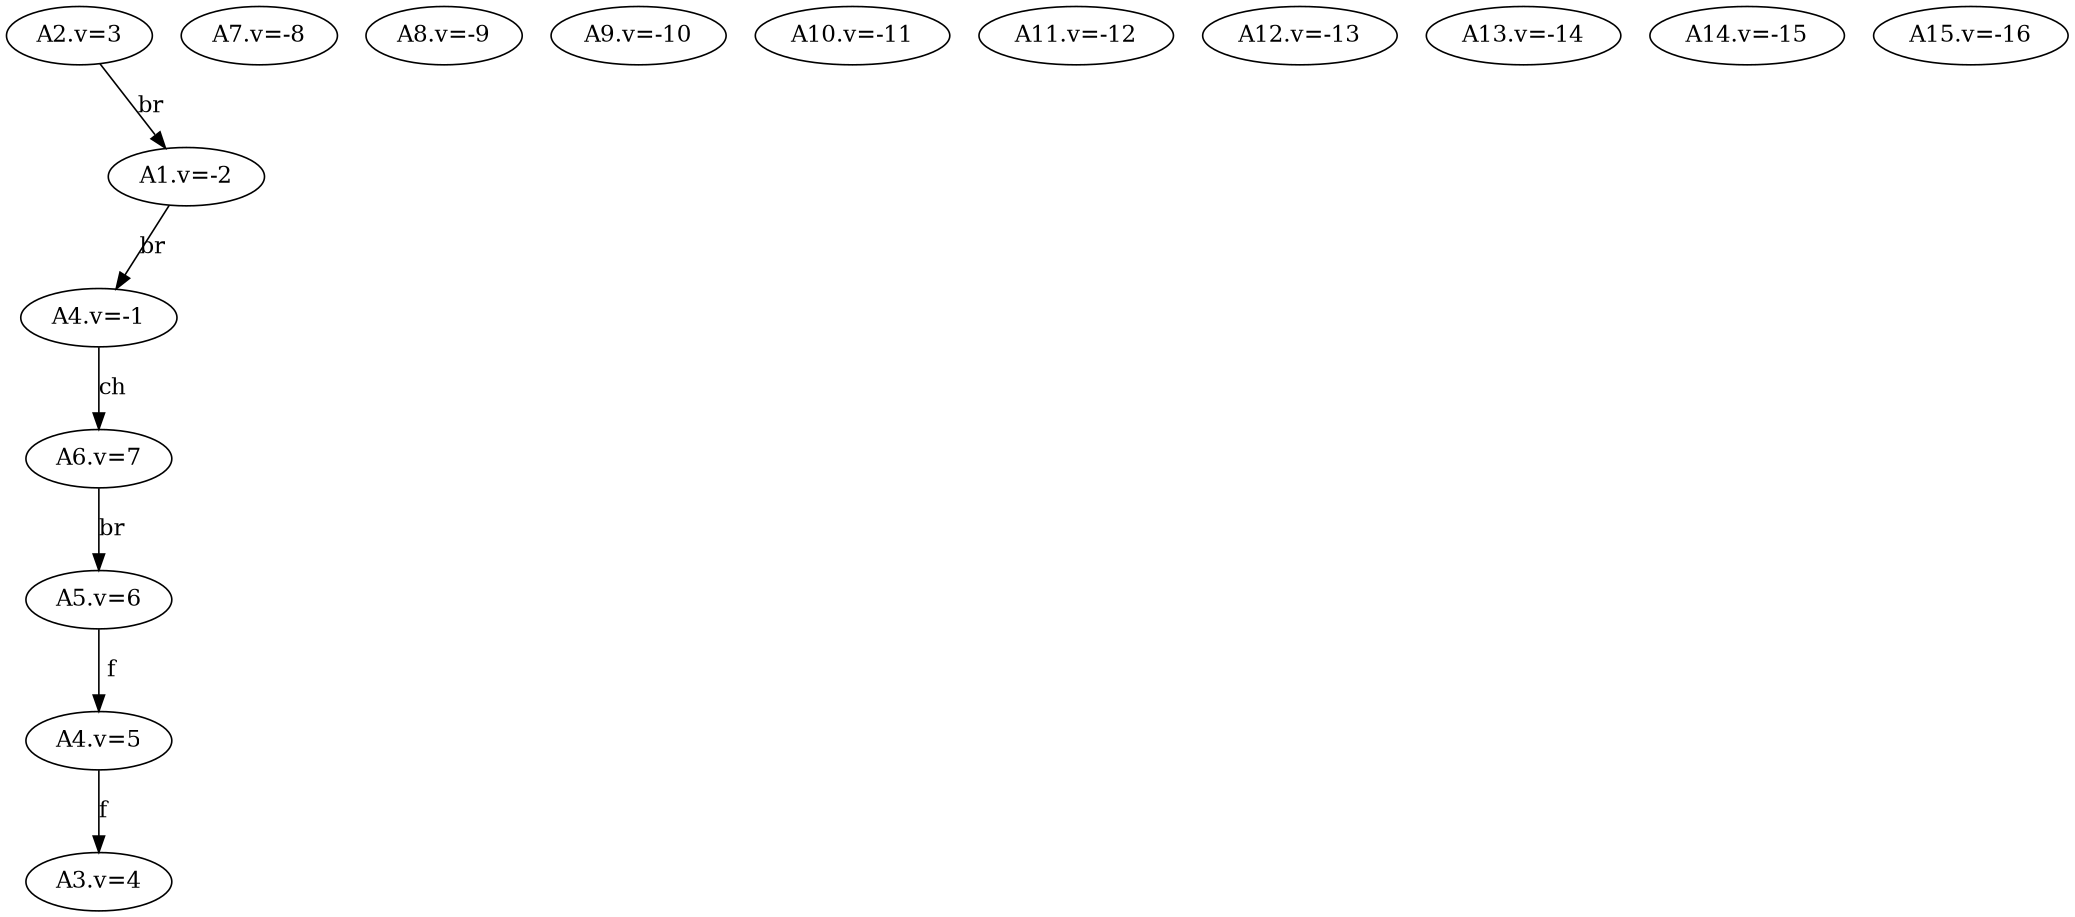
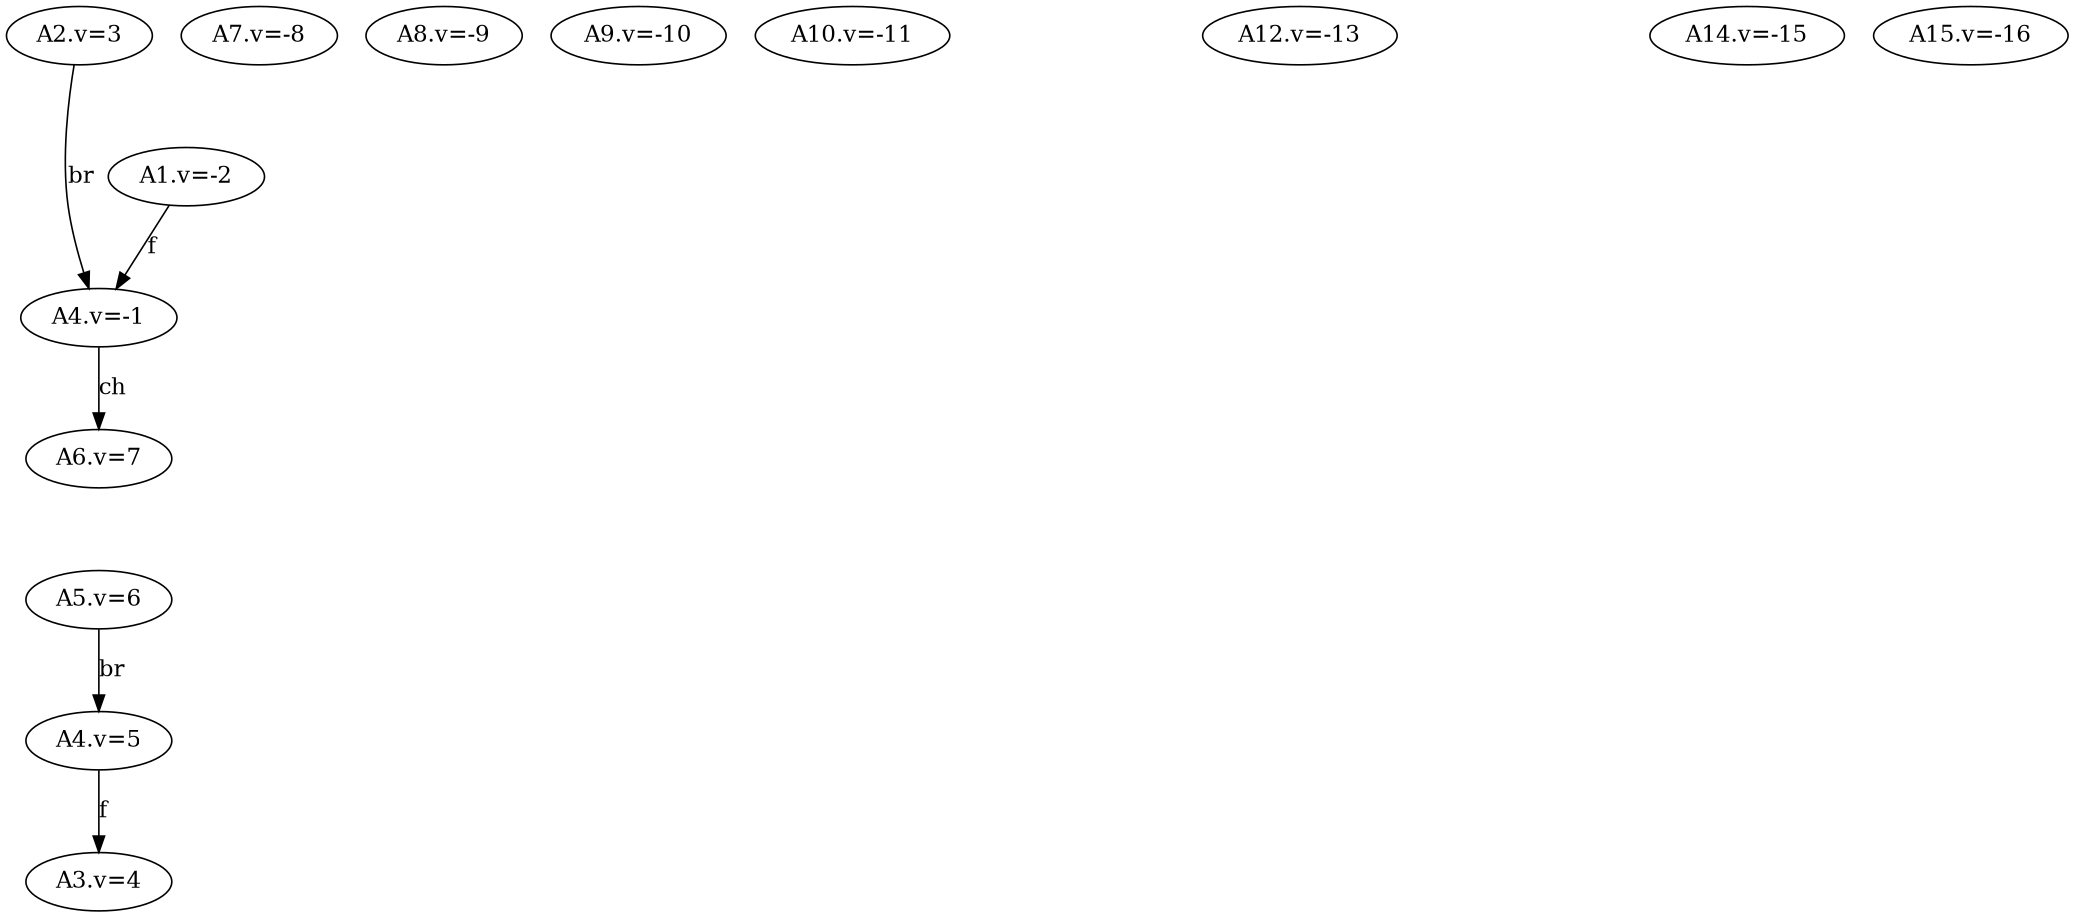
node "A11.v=-12": removed
node "A13.v=-14": removed
edge "A2.v=3" -> "A1.v=-2": now "A2.v=3" -> "A4.v=-1"
edge "A1.v=-2" -> "A4.v=-1": label "br" -> "f"
edge "A6.v=7" -> "A5.v=6": removed, label "br"
edge "A5.v=6" -> "A4.v=5": label "f" -> "br"
